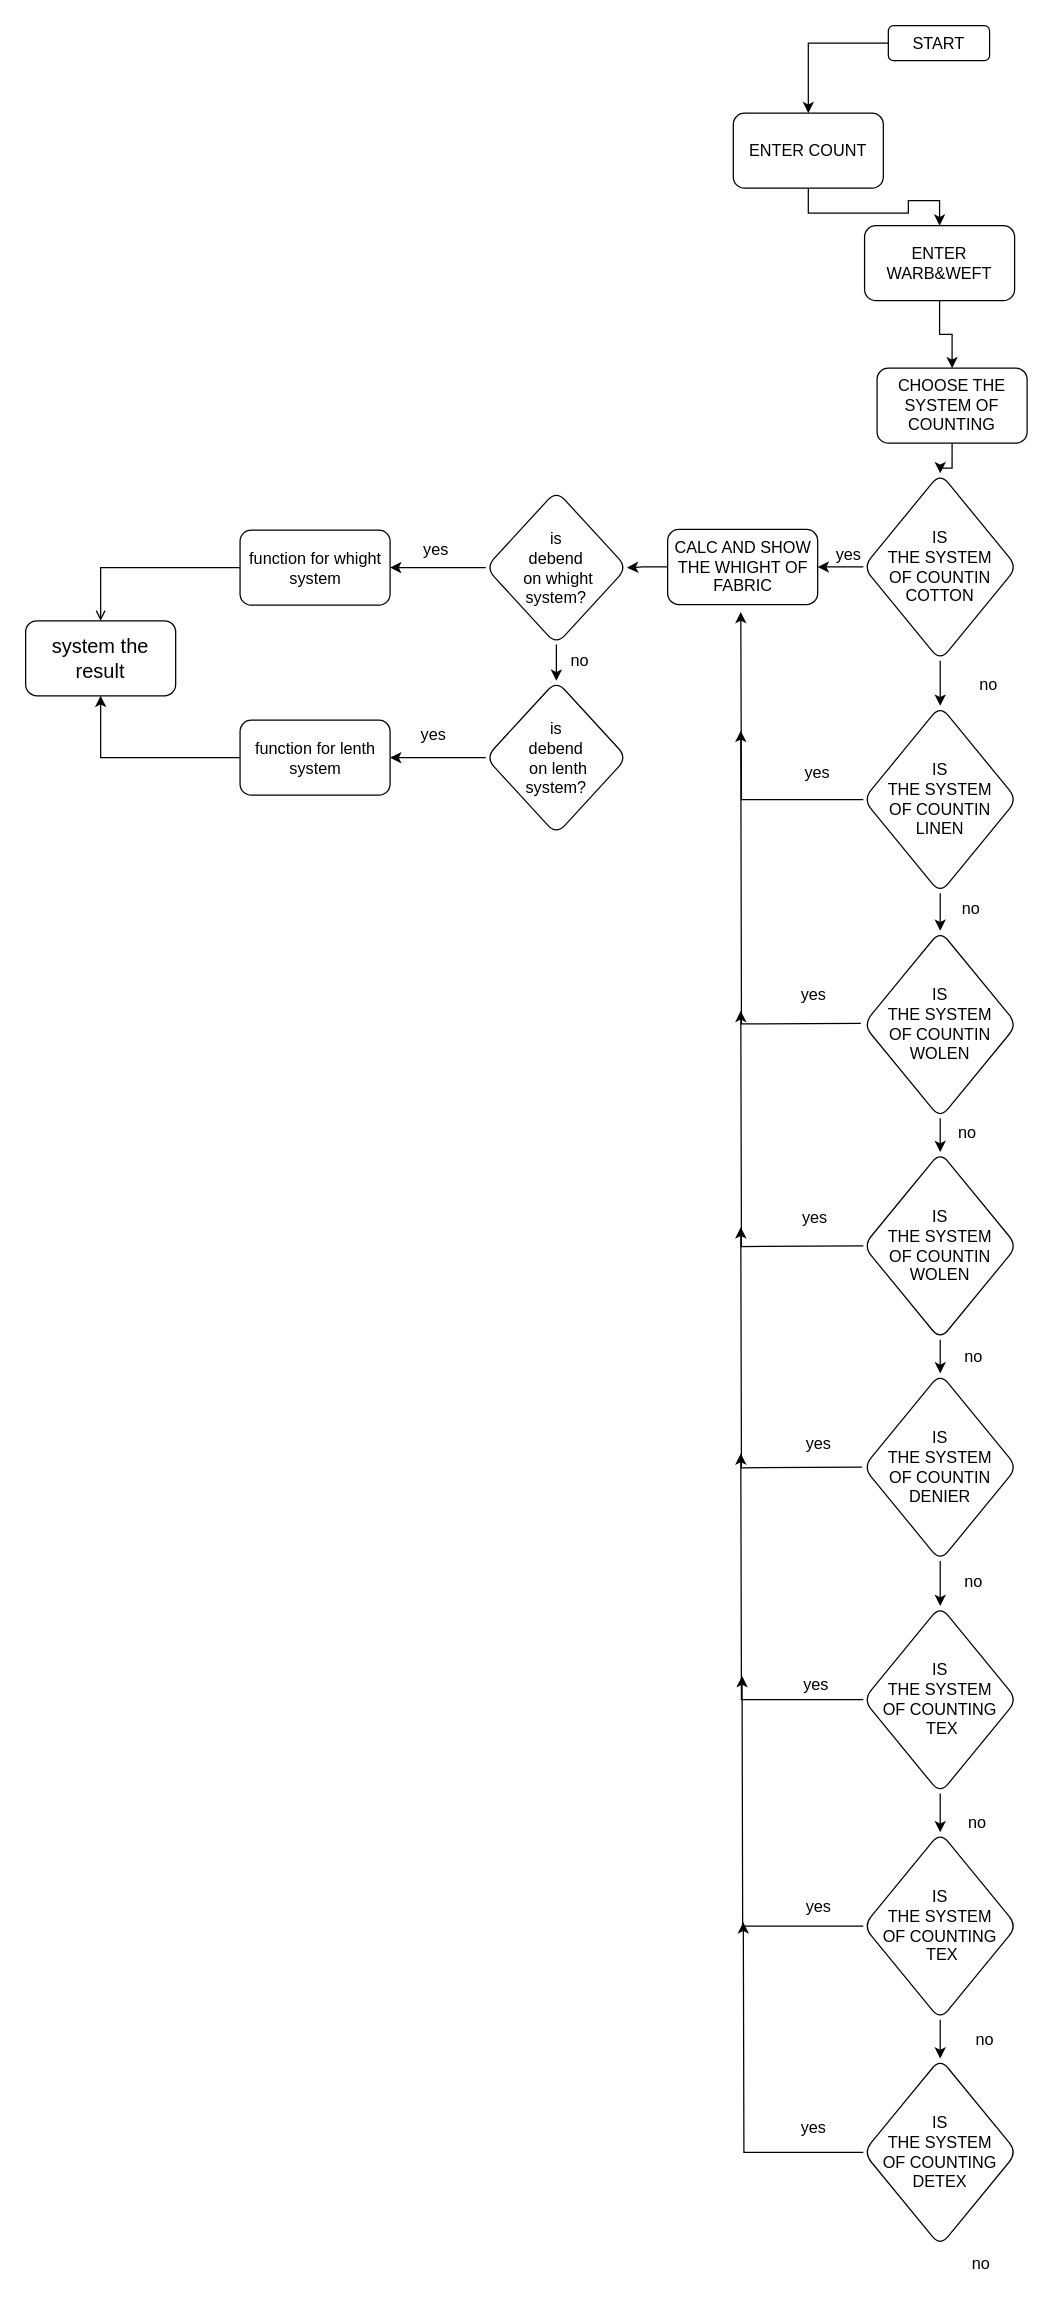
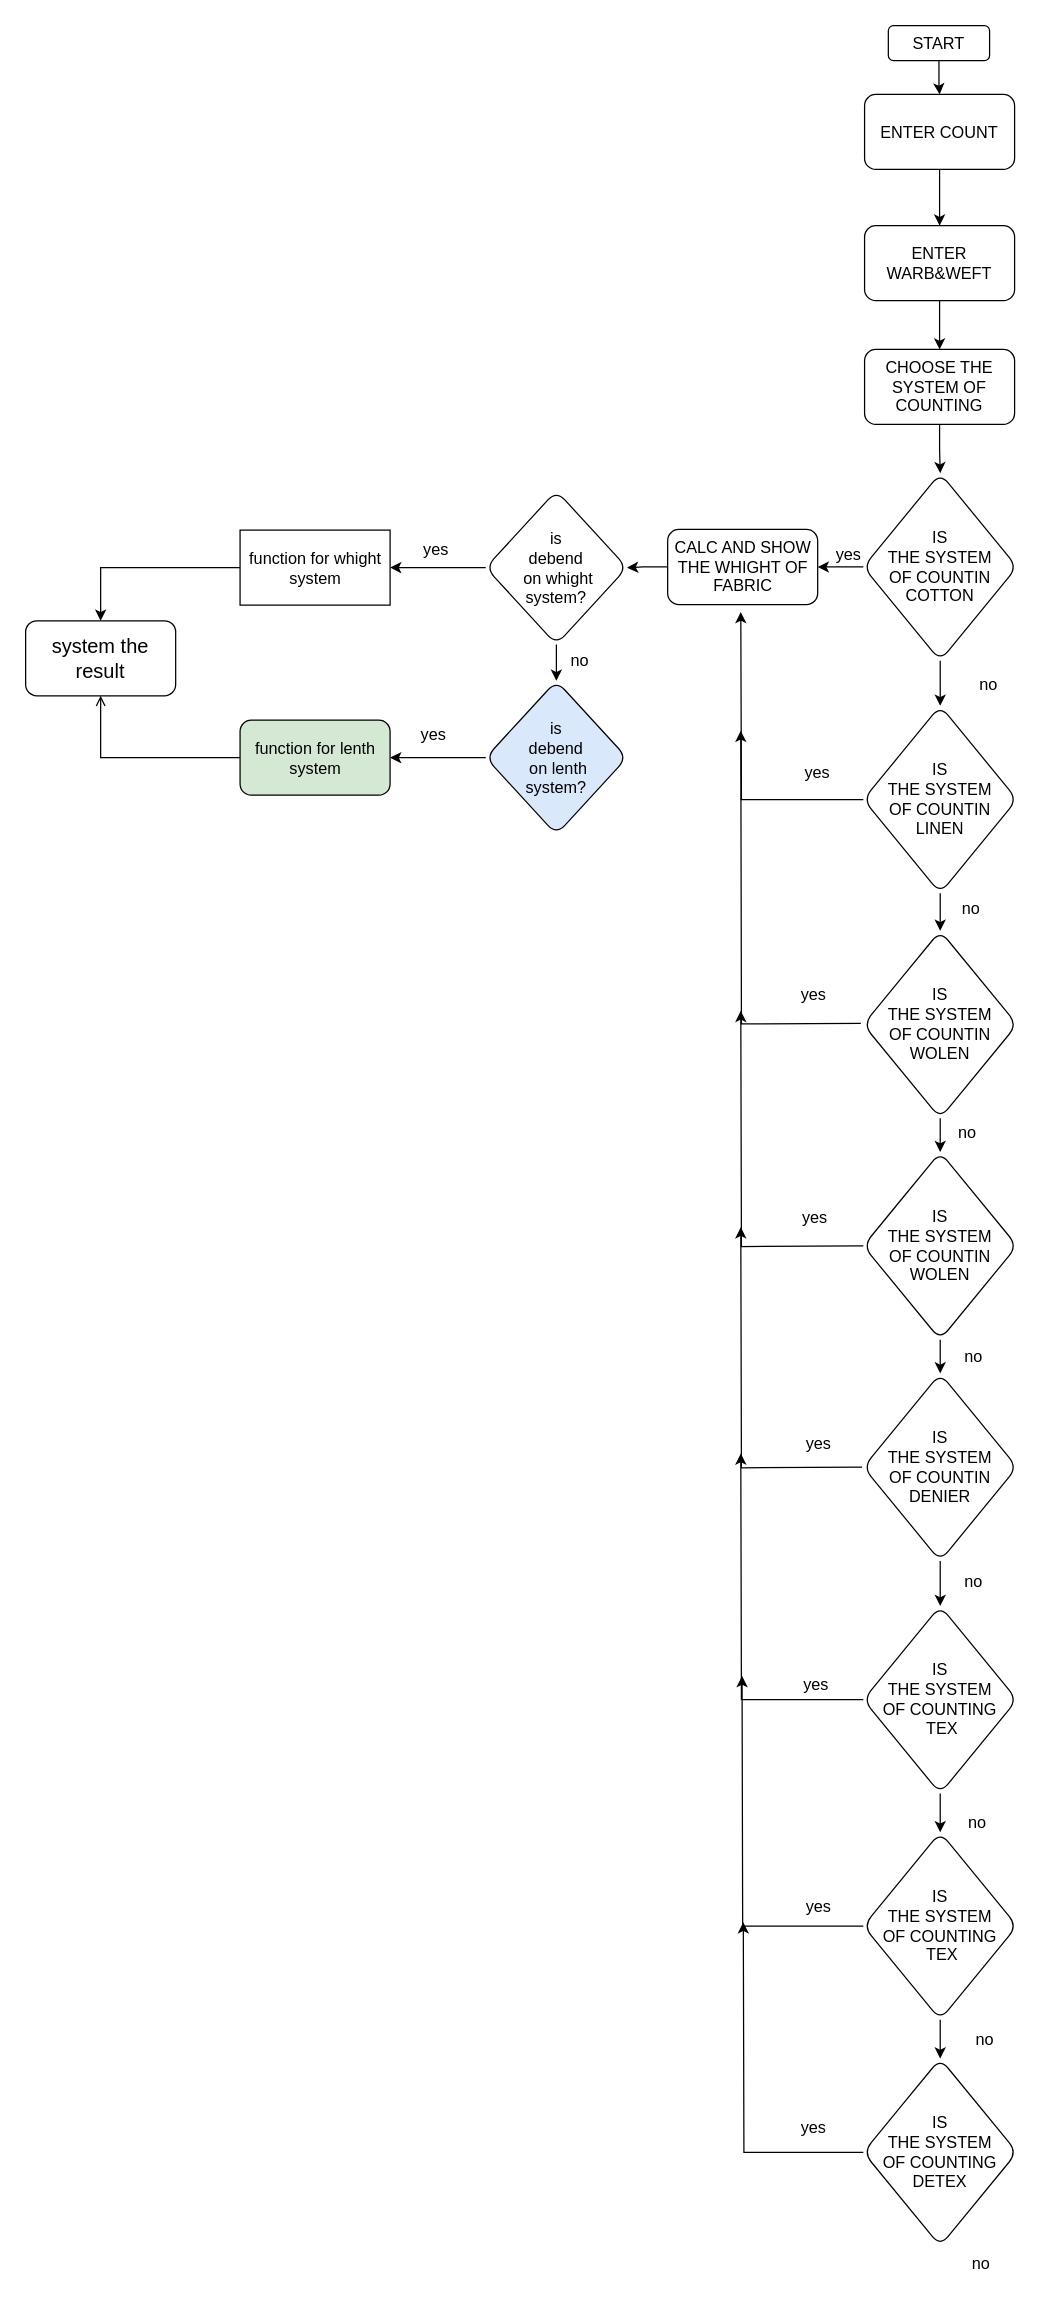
node "ENTER COUNT": moved (808, 151) -> (939, 132)
node "CHOOSE THE SYSTEM OF COUNTING": moved (952, 406) -> (939, 387)
node "function for whight system": shape rounded rectangle -> rectangle
edge "function for whight system" -> "system the result": arrowhead open -> classic
edge "function for lenth system" -> "system the result": arrowhead classic -> open
node "function for lenth system": fillcolor #ffffff -> #d5e8d4
node "is debend on lenth system?": fillcolor #ffffff -> #dae8fc
